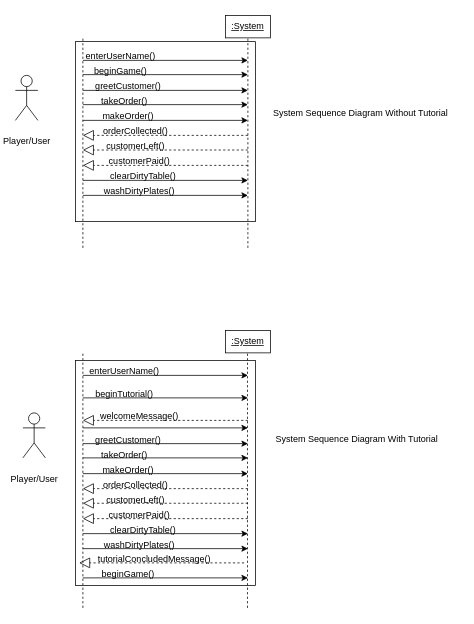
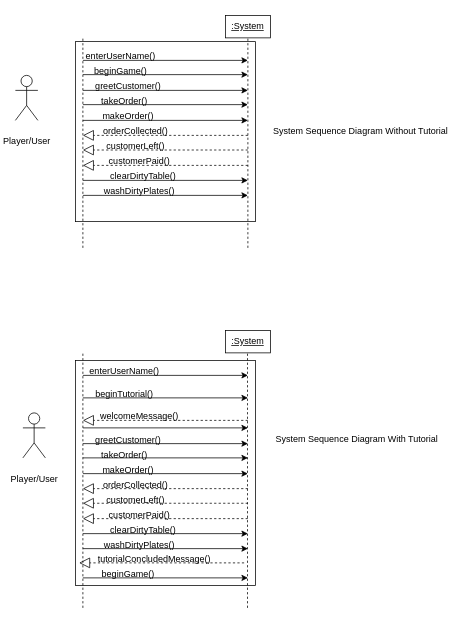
node "System Sequence Diagram Without Tutorial": moved (360, 113) -> (360, 132)
